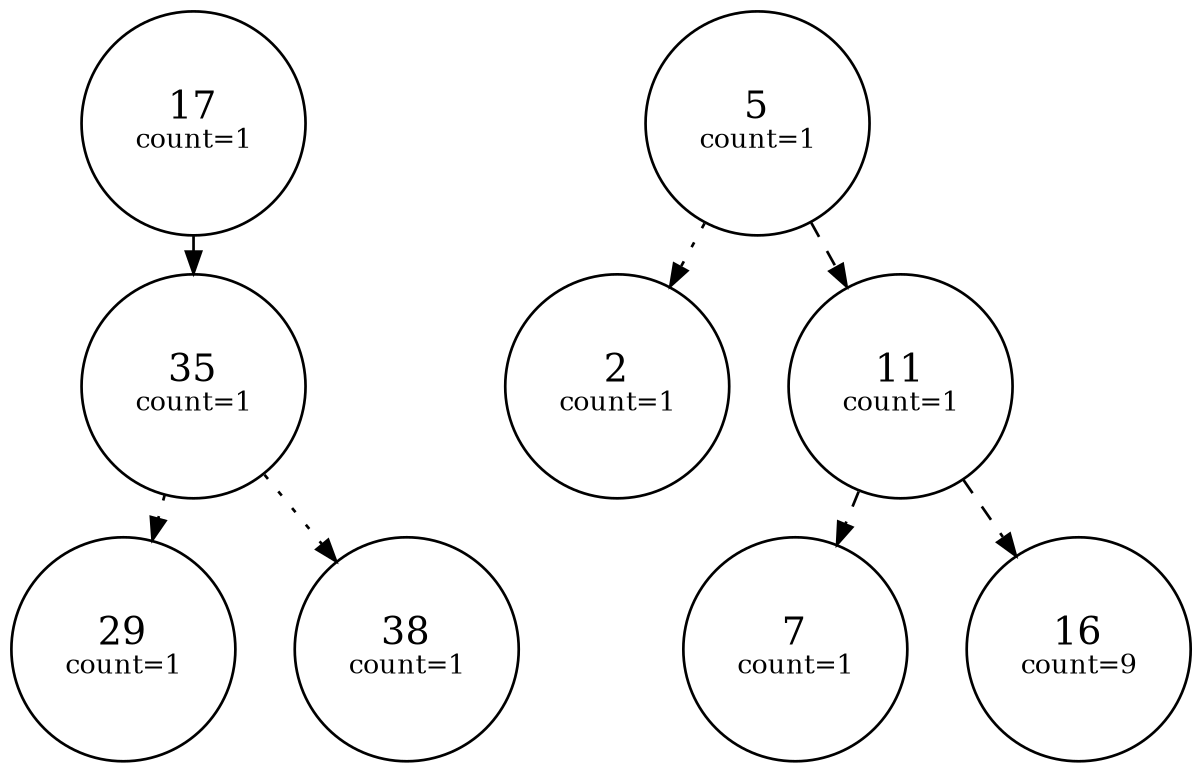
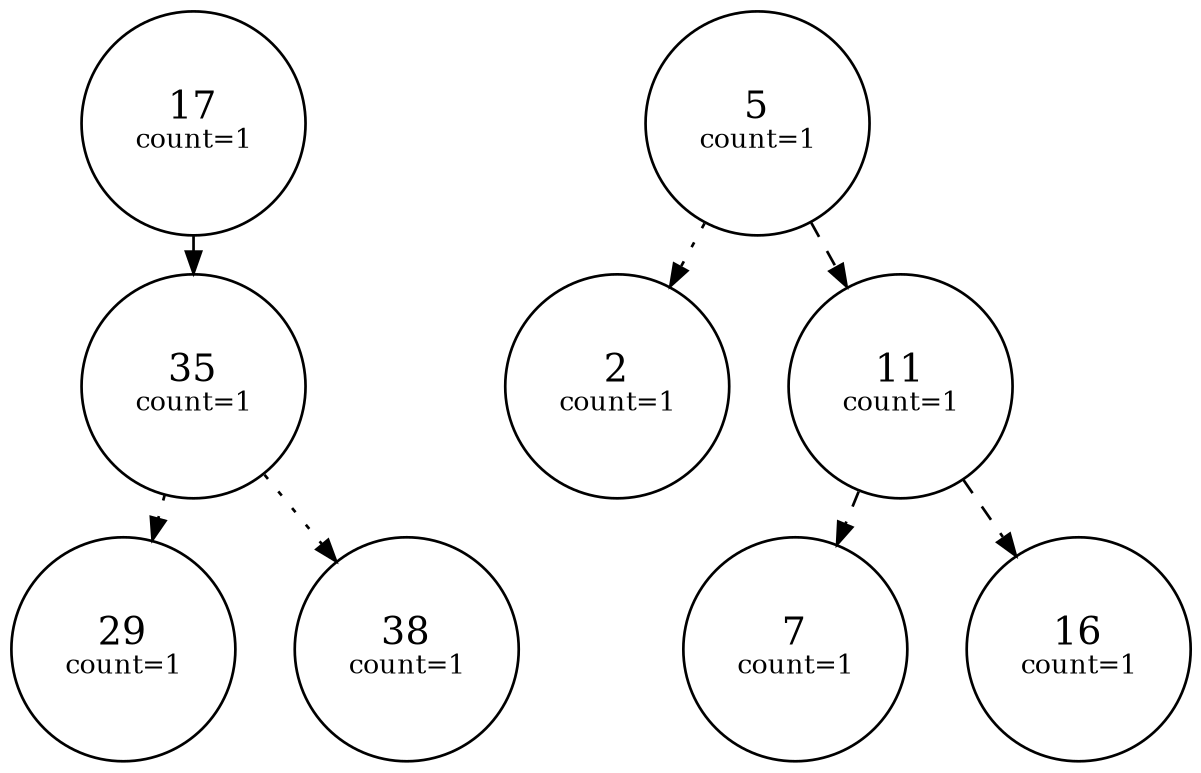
node "16": text "count=9" -> "count=1"
